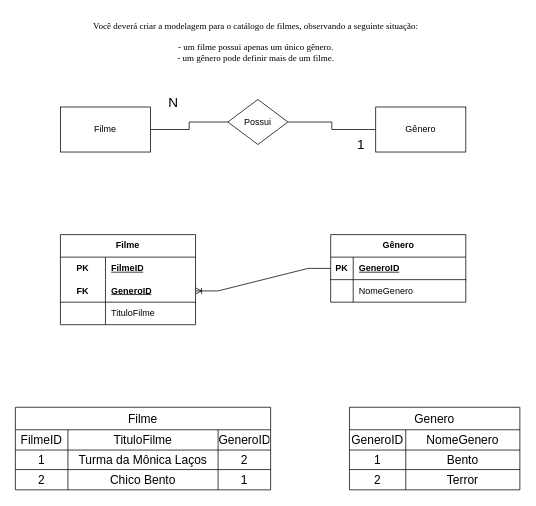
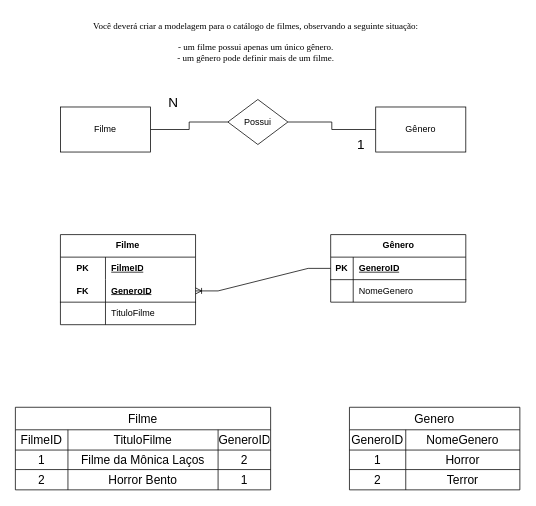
node "Turma da Mônica Laços": label "Turma da Mônica Laços" -> "Filme da Mônica Laços"
node "Bento": label "Bento" -> "Horror"
node "Chico Bento": label "Chico Bento" -> "Horror Bento"
